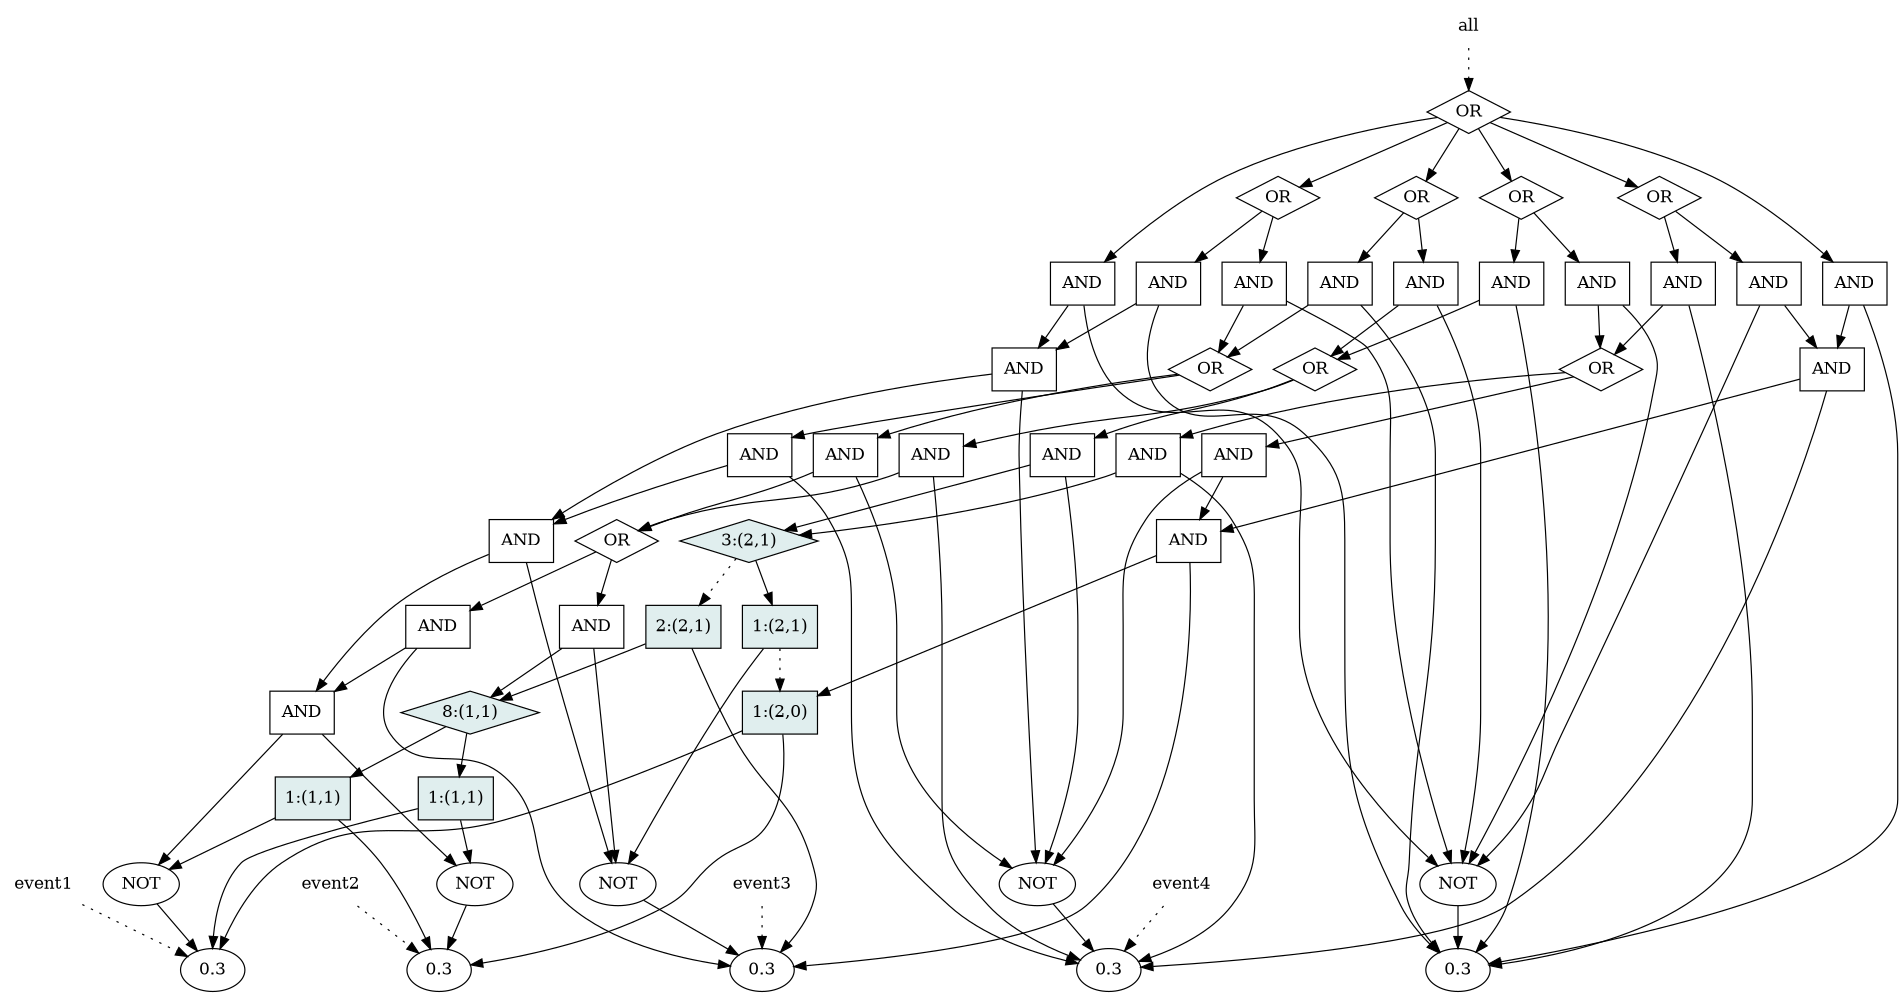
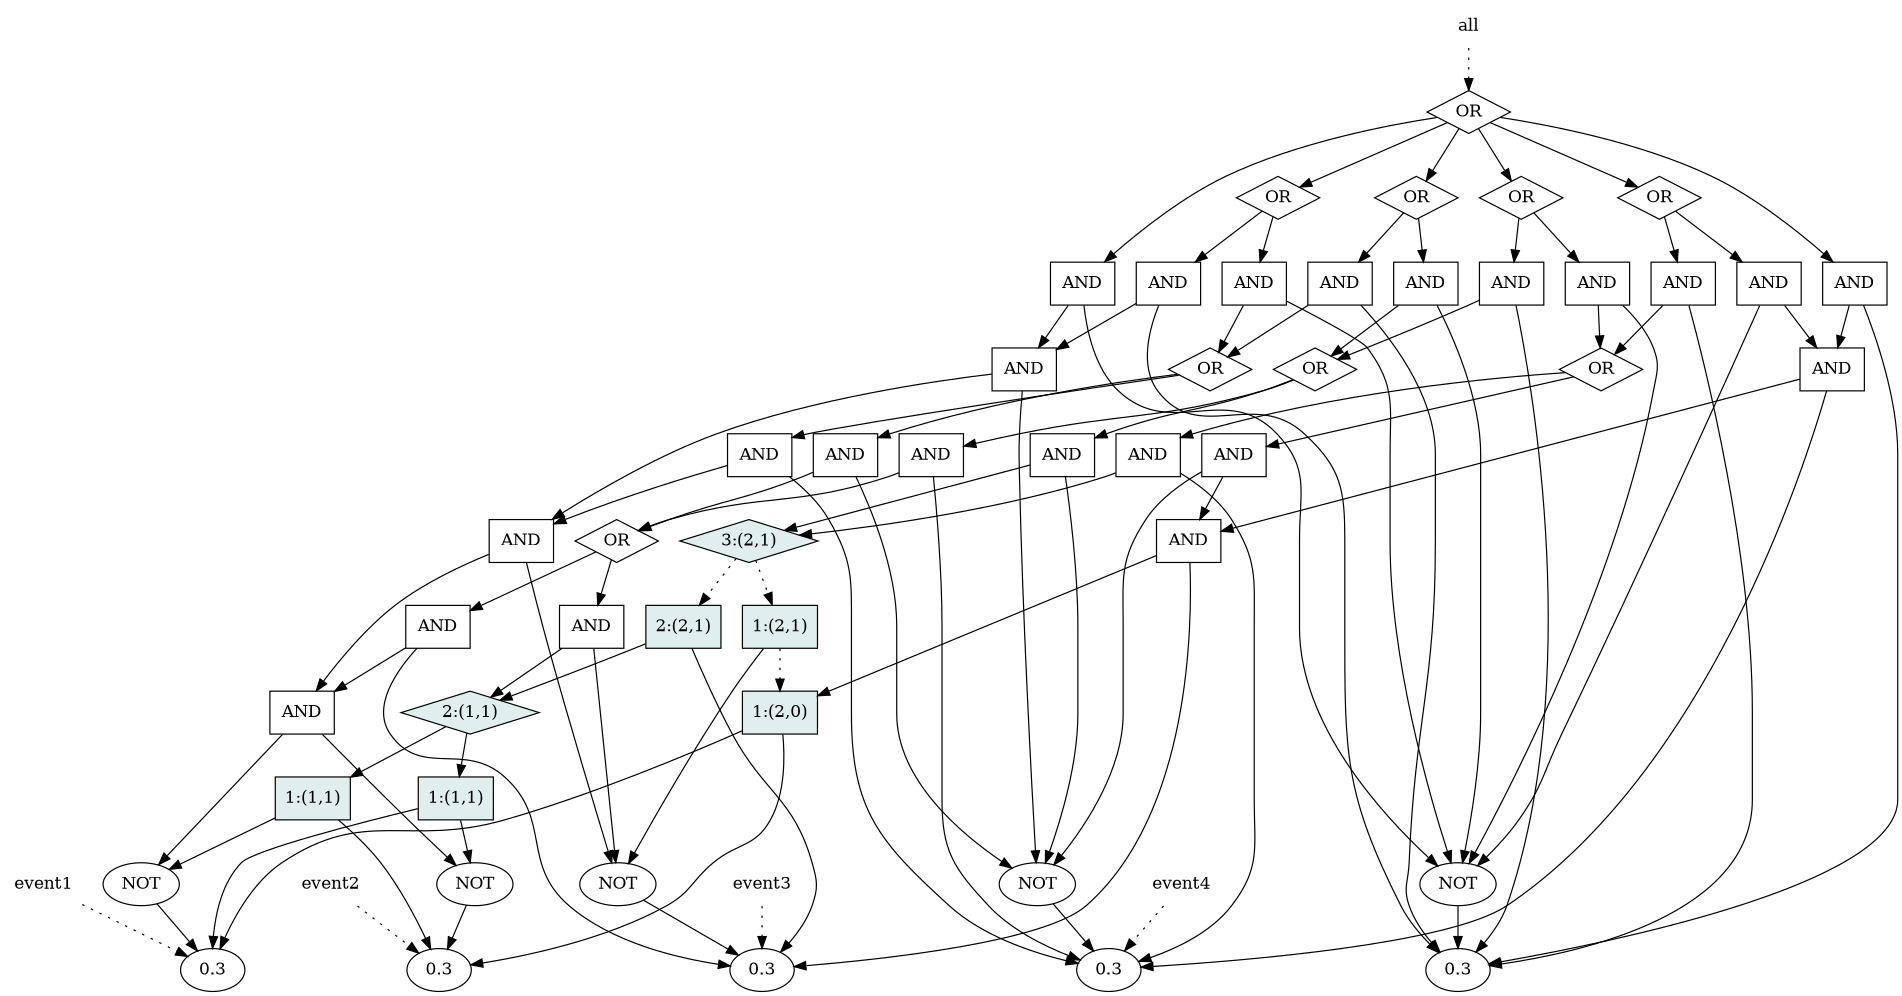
edge "3:(2,1)" -> "1:(2,1)": style solid -> dotted
node "8:(1,1)": label "8:(1,1)" -> "2:(1,1)"
